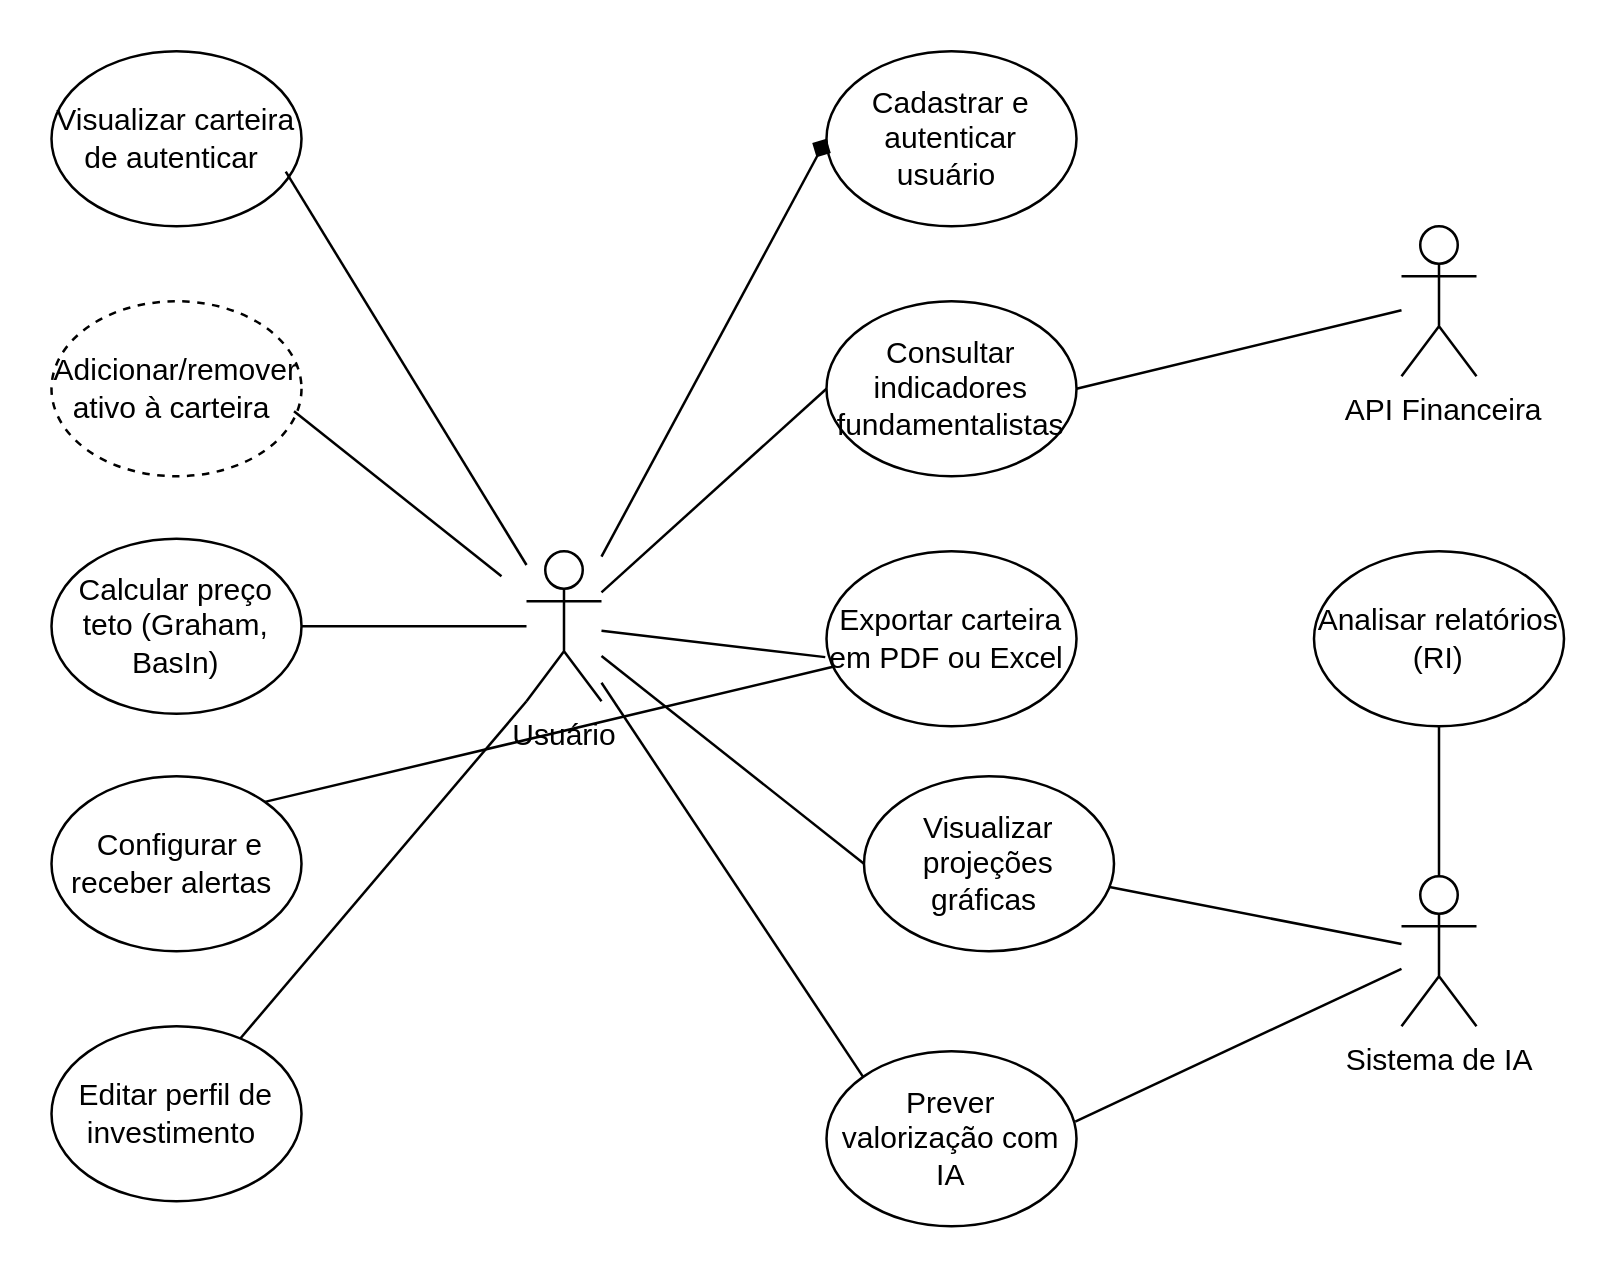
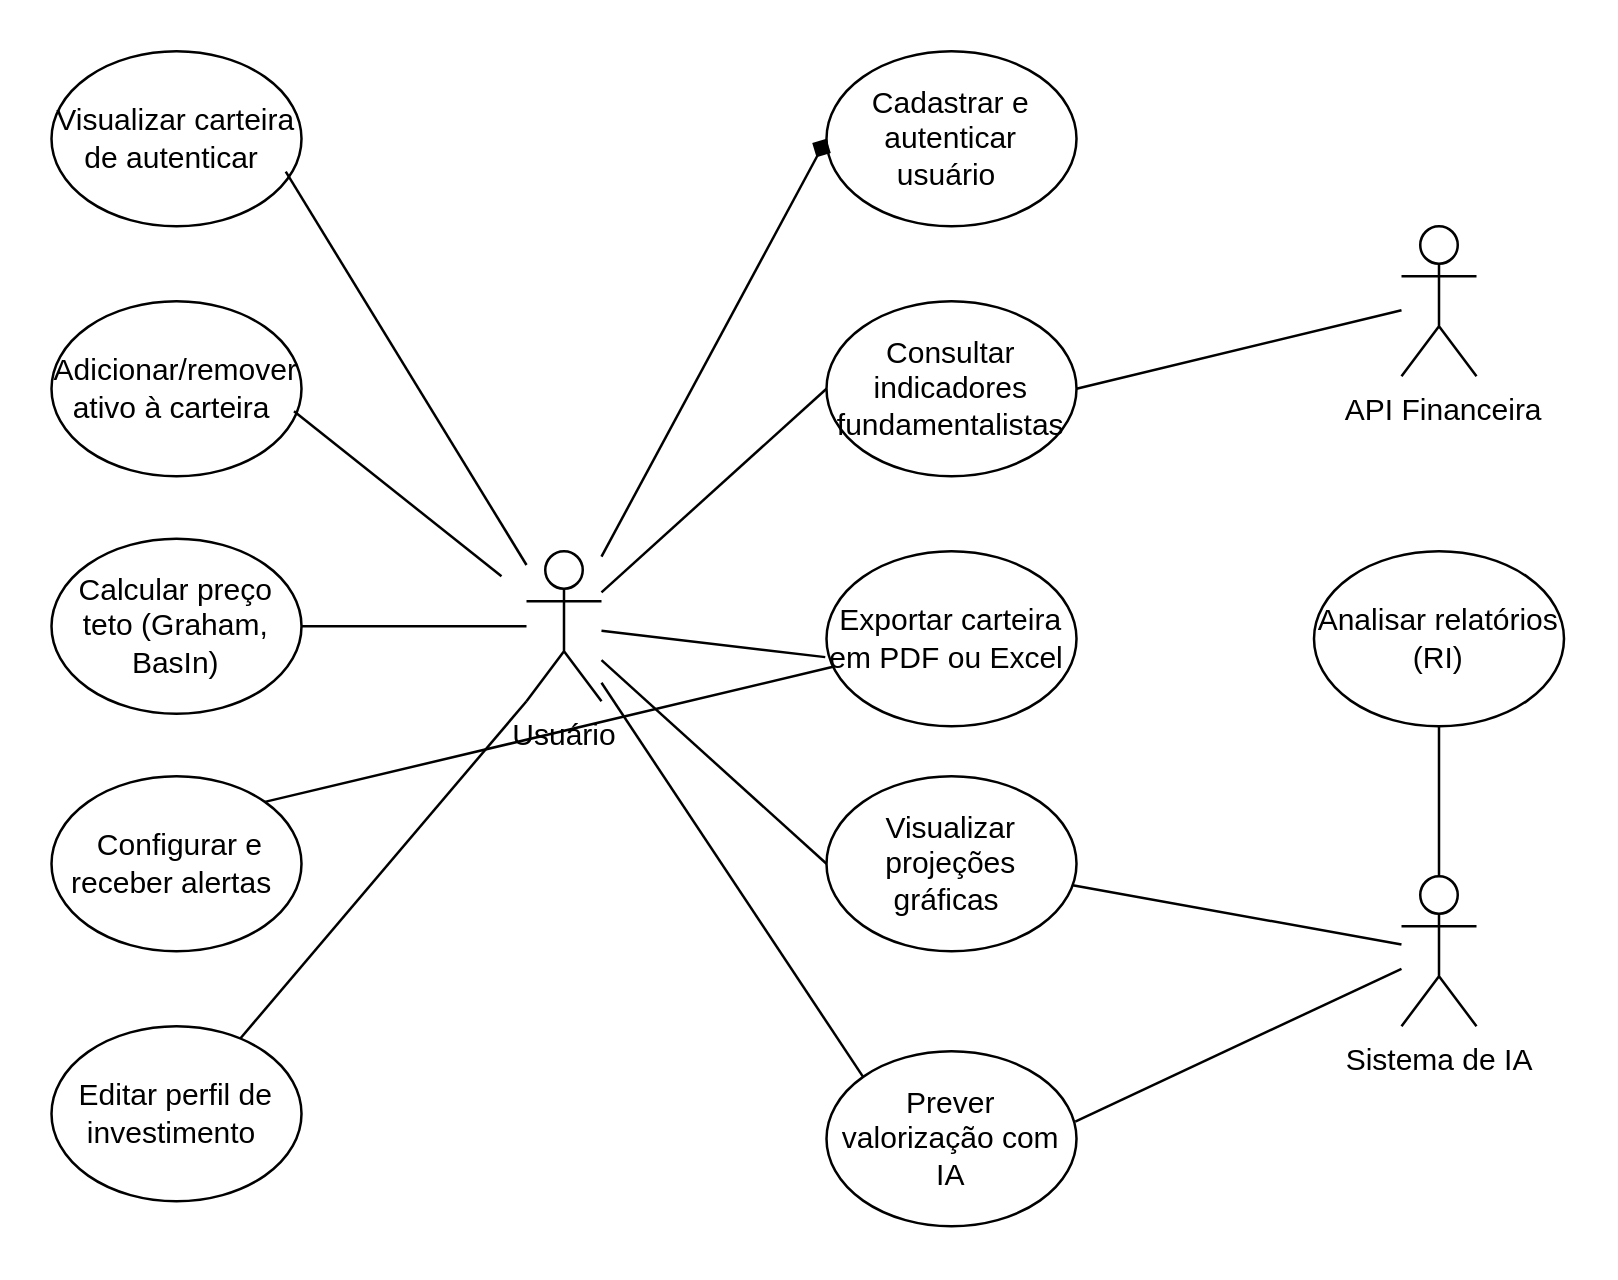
node "Adicionar/remover ativo à carteira": style dashed -> solid
node "Visualizar projeções gráficas": moved (989, 864) -> (951, 864)
